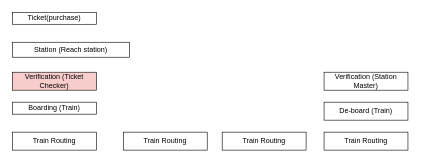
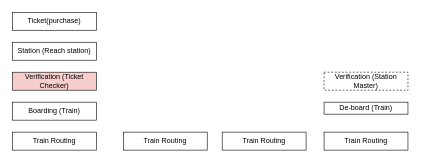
node "Ticket(purchase)": size 84x12 -> 84x18
node "Station (Reach station)": size 117x15 -> 84x18
node "Verification (Station Master)": style solid -> dashed
node "Boarding (Train)": size 84x12 -> 84x18
node "De-board (Train)": size 84x18 -> 84x12
